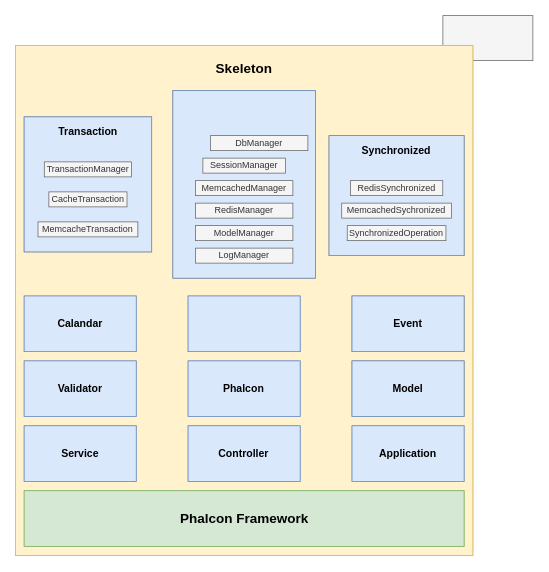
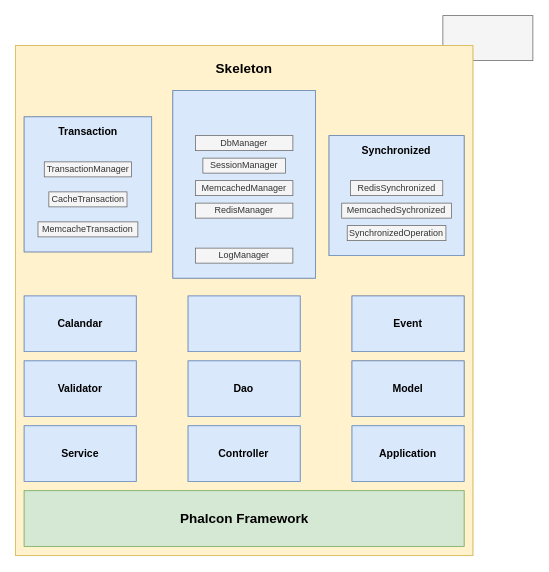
node "DbManager": moved (259, 143) -> (244, 143)
node "ModelManager": removed
node "Phalcon": label "Phalcon" -> "Dao"
